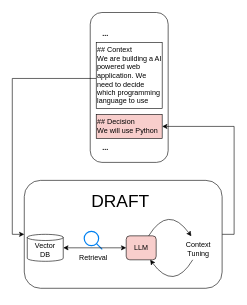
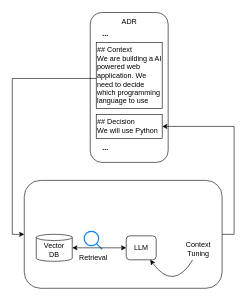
node "ADR": added
node "## Decision We will use Python": fillcolor #f8cecc -> #ffffff
node "DRAFT": removed
edge "LLM" -> "Context Tuning": removed
node "Vector DB": moved (45, 248) -> (54, 248)
node "LLM": fillcolor #f8cecc -> #ffffff
